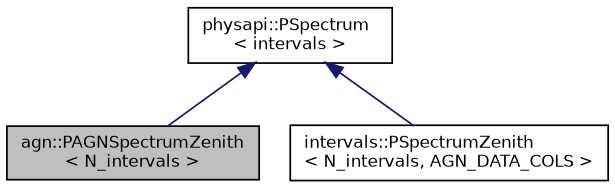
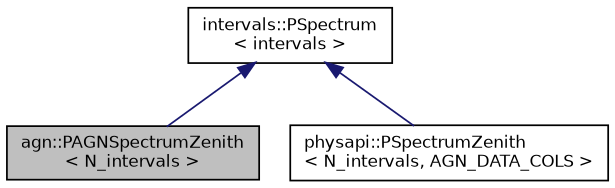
node "physapi::PSpectrum < intervals >": label "physapi::PSpectrum < intervals >" -> "intervals::PSpectrum < intervals >"
node "intervals::PSpectrumZenith < N_intervals, AGN_DATA_COLS >": label "intervals::PSpectrumZenith < N_intervals, AGN_DATA_COLS >" -> "physapi::PSpectrumZenith < N_intervals, AGN_DATA_COLS >"
